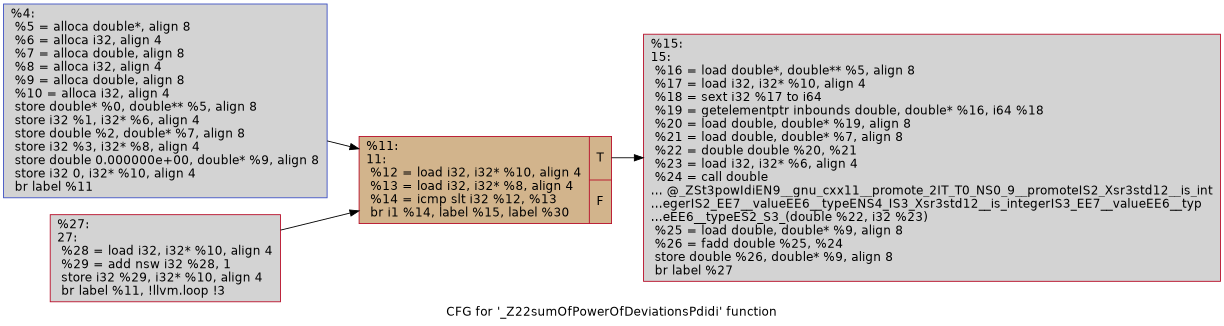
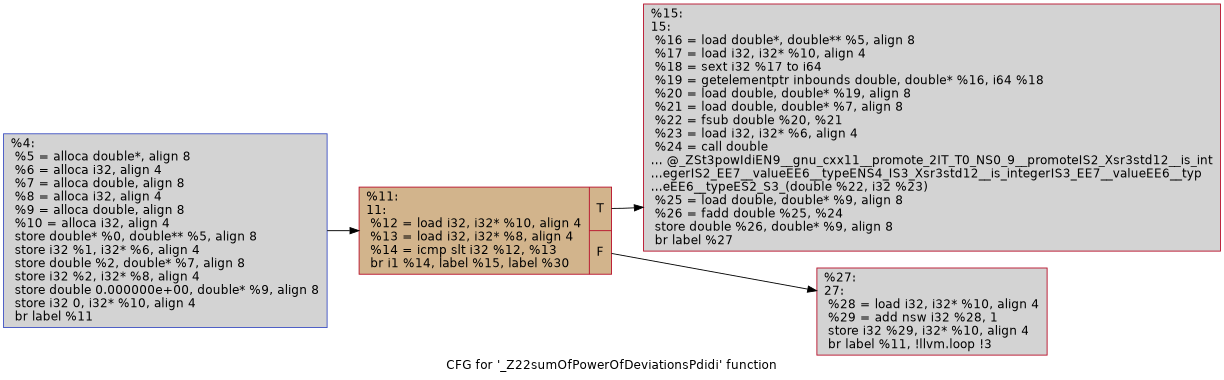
node "%4:": text "store i32 %3, i32* %8, align 4" -> "store i32 %2, i32* %8, align 4"
node "%15:": text "%22 = double double %20, %21" -> "%22 = fsub double %20, %21"
edge "%27:" -> "%11:": reversed
